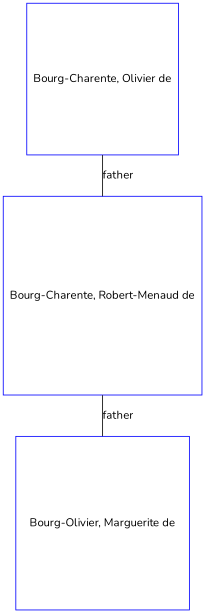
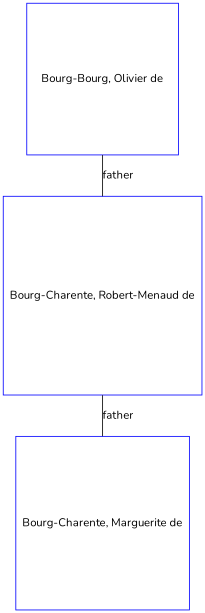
node "Bourg-Charente, Olivier de": label "Bourg-Charente, Olivier de" -> "Bourg-Bourg, Olivier de"
node "Bourg-Olivier, Marguerite de": label "Bourg-Olivier, Marguerite de" -> "Bourg-Charente, Marguerite de"
